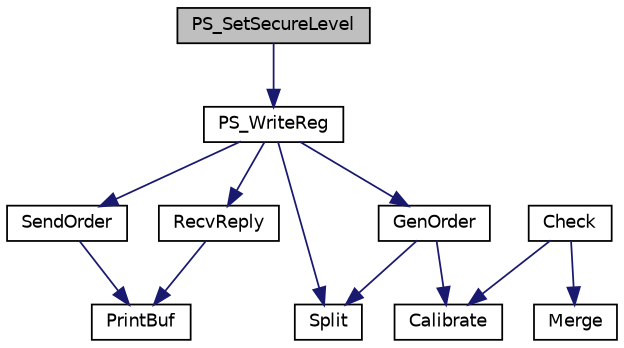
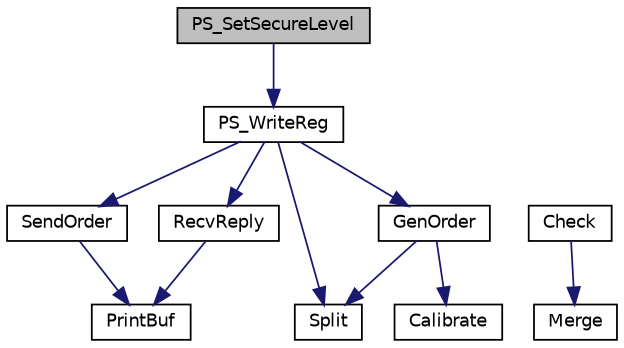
edge "Check" -> "Calibrate": removed
